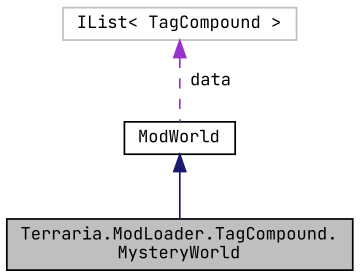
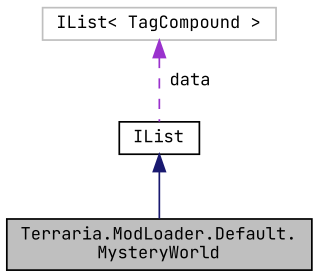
node "ModWorld": label "ModWorld" -> "IList"
node "Terraria.ModLoader.TagCompound. MysteryWorld": label "Terraria.ModLoader.TagCompound. MysteryWorld" -> "Terraria.ModLoader.Default. MysteryWorld"
